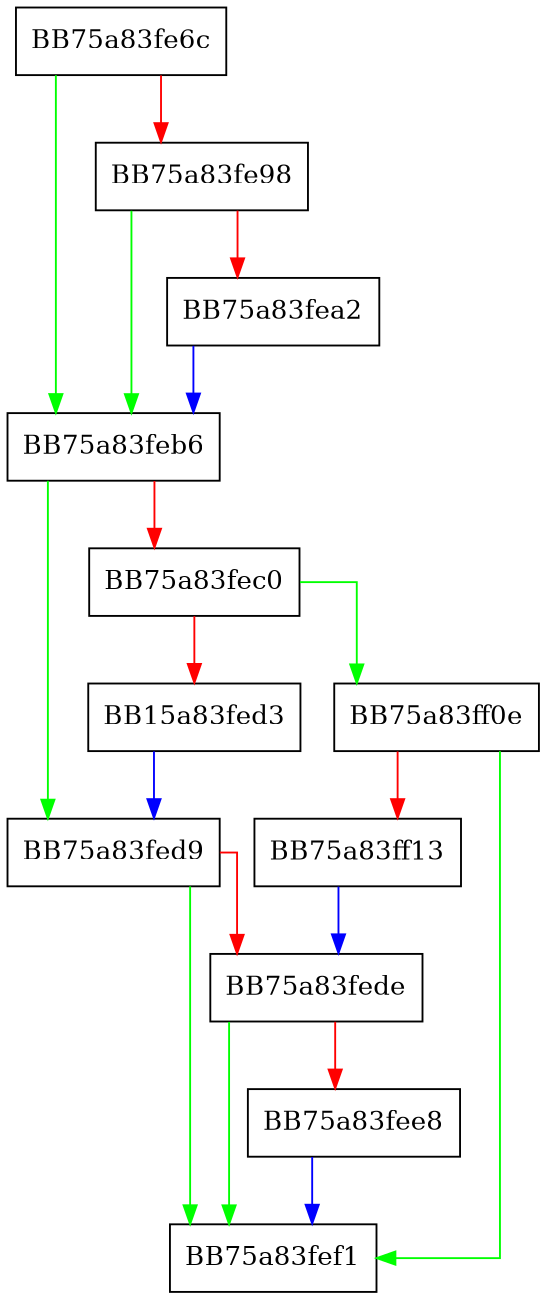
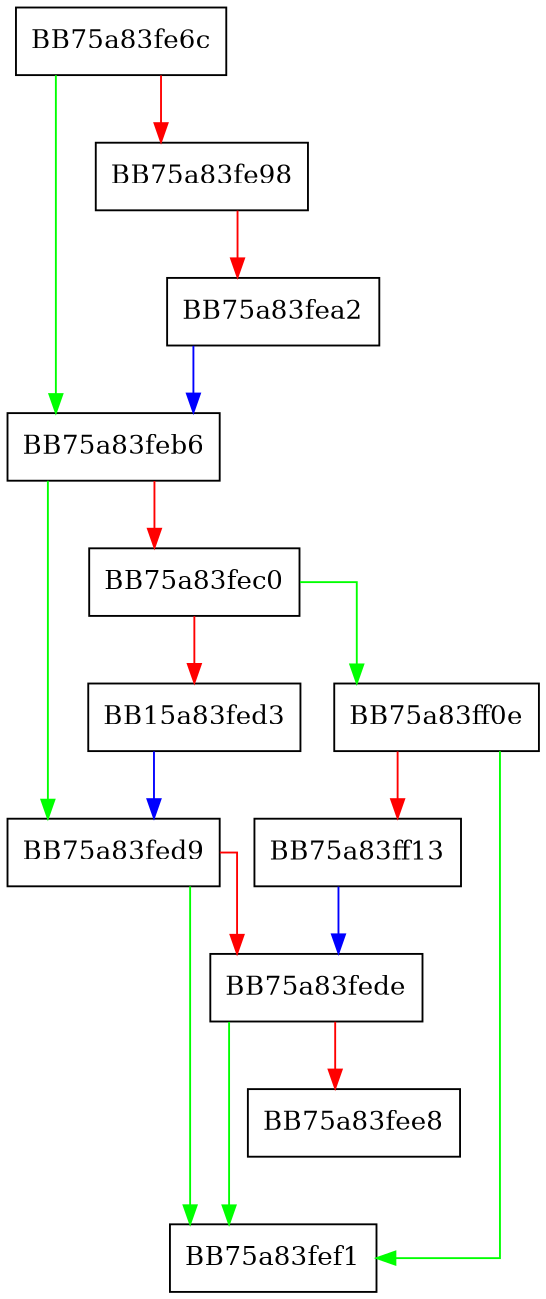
edge "BB75a83fe98" -> "BB75a83feb6": removed
edge "BB75a83fee8" -> "BB75a83fef1": removed
